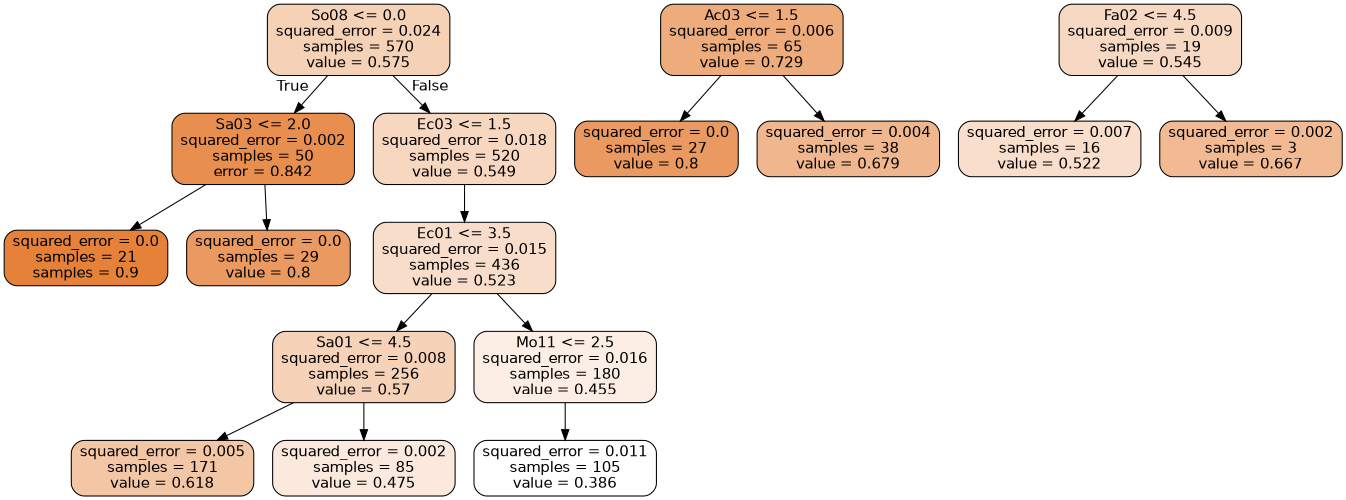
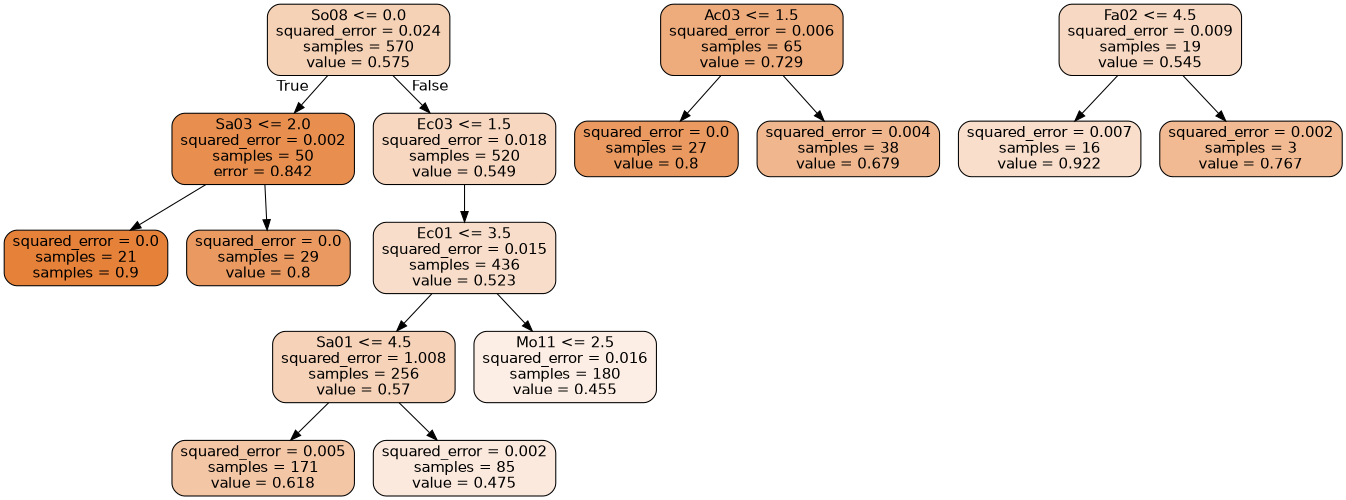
node "squared_error = 0.007 samples = 16 value = 0.522": label "squared_error = 0.007 samples = 16 value = 0.522" -> "squared_error = 0.007 samples = 16 value = 0.922"
node "squared_error = 0.002 samples = 3 value = 0.667": label "squared_error = 0.002 samples = 3 value = 0.667" -> "squared_error = 0.002 samples = 3 value = 0.767"
node "Sa01 <= 4.5 squared_error = 0.008 samples = 256 value = 0.57": label "Sa01 <= 4.5 squared_error = 0.008 samples = 256 value = 0.57" -> "Sa01 <= 4.5 squared_error = 1.008 samples = 256 value = 0.57"
node "squared_error = 0.011 samples = 105 value = 0.386": removed
